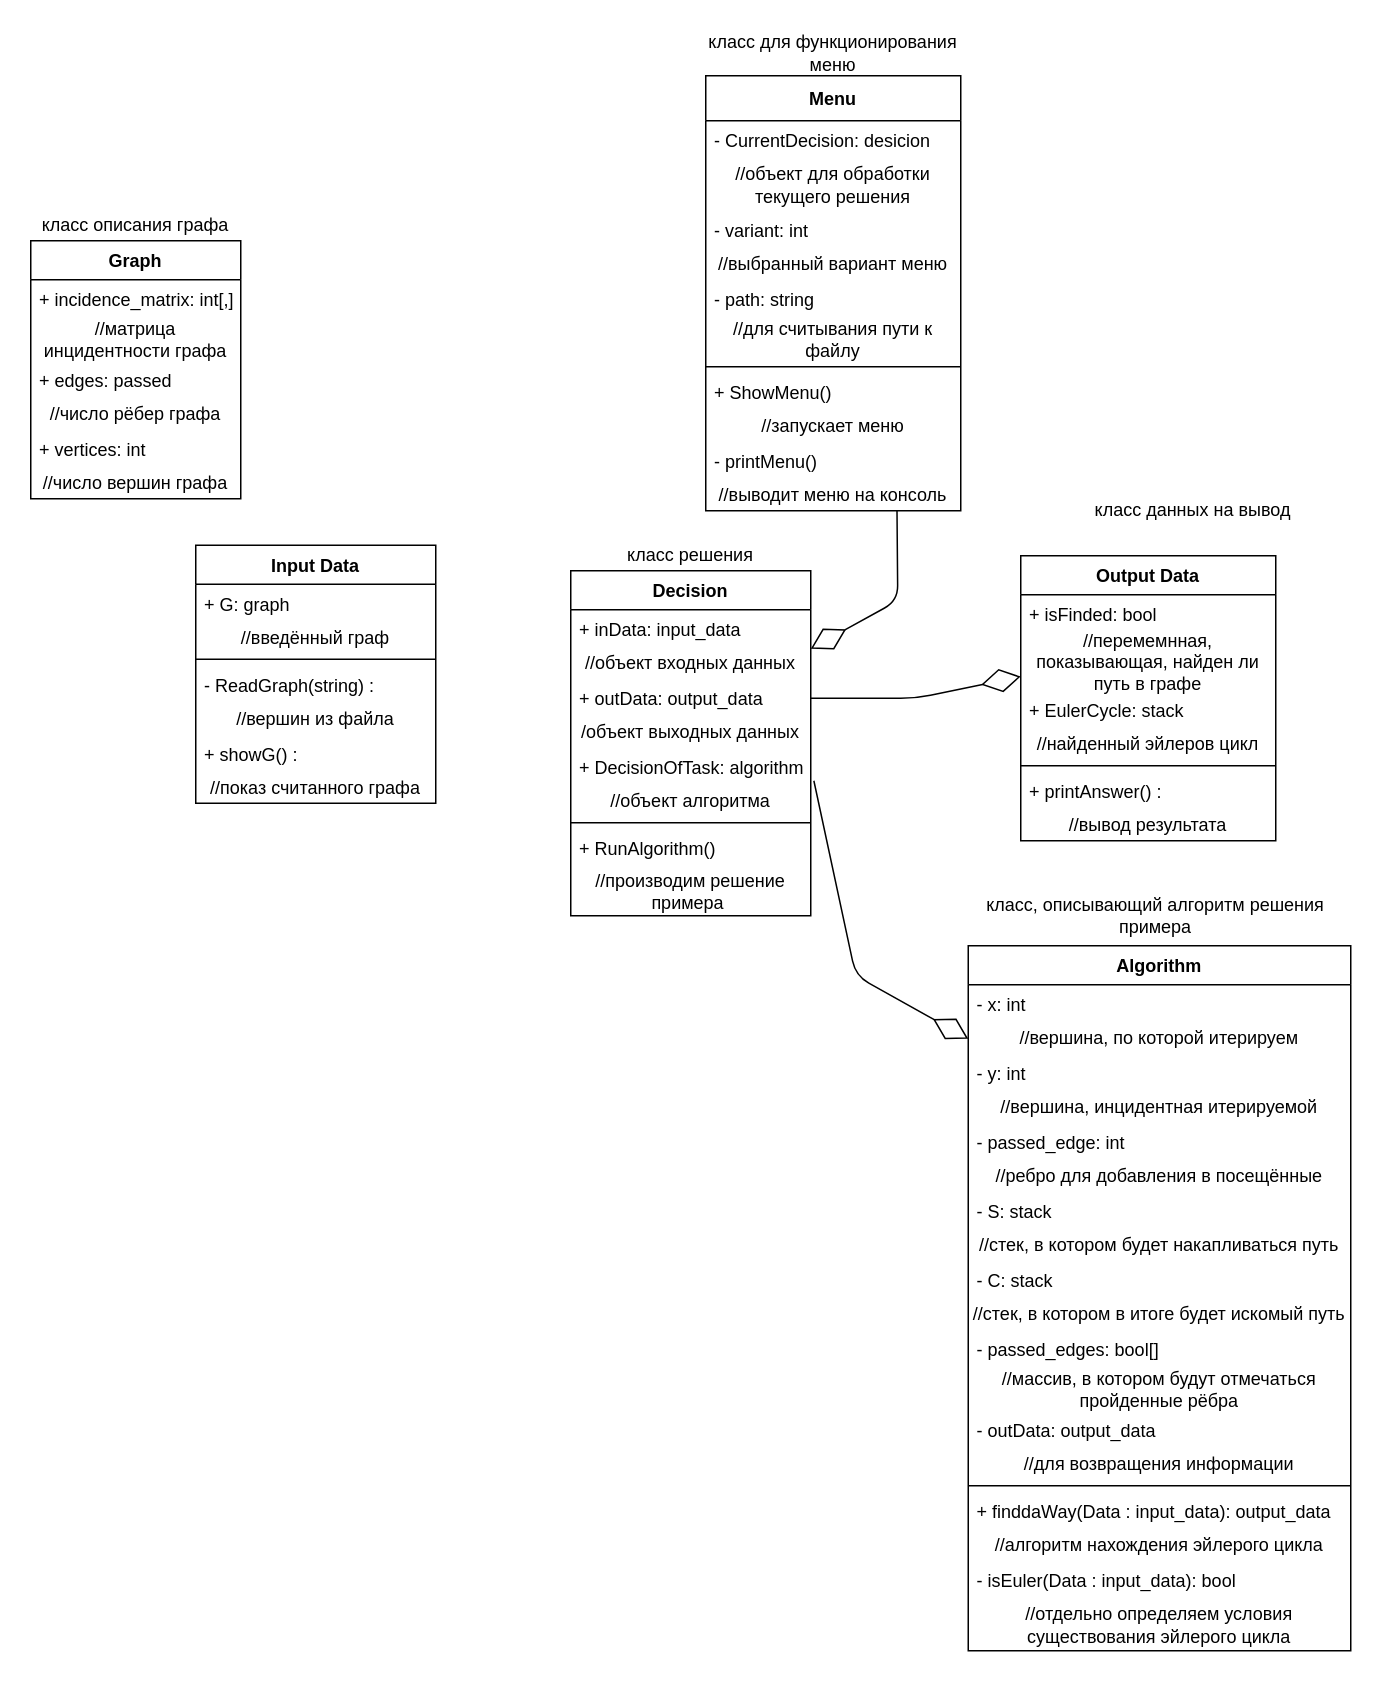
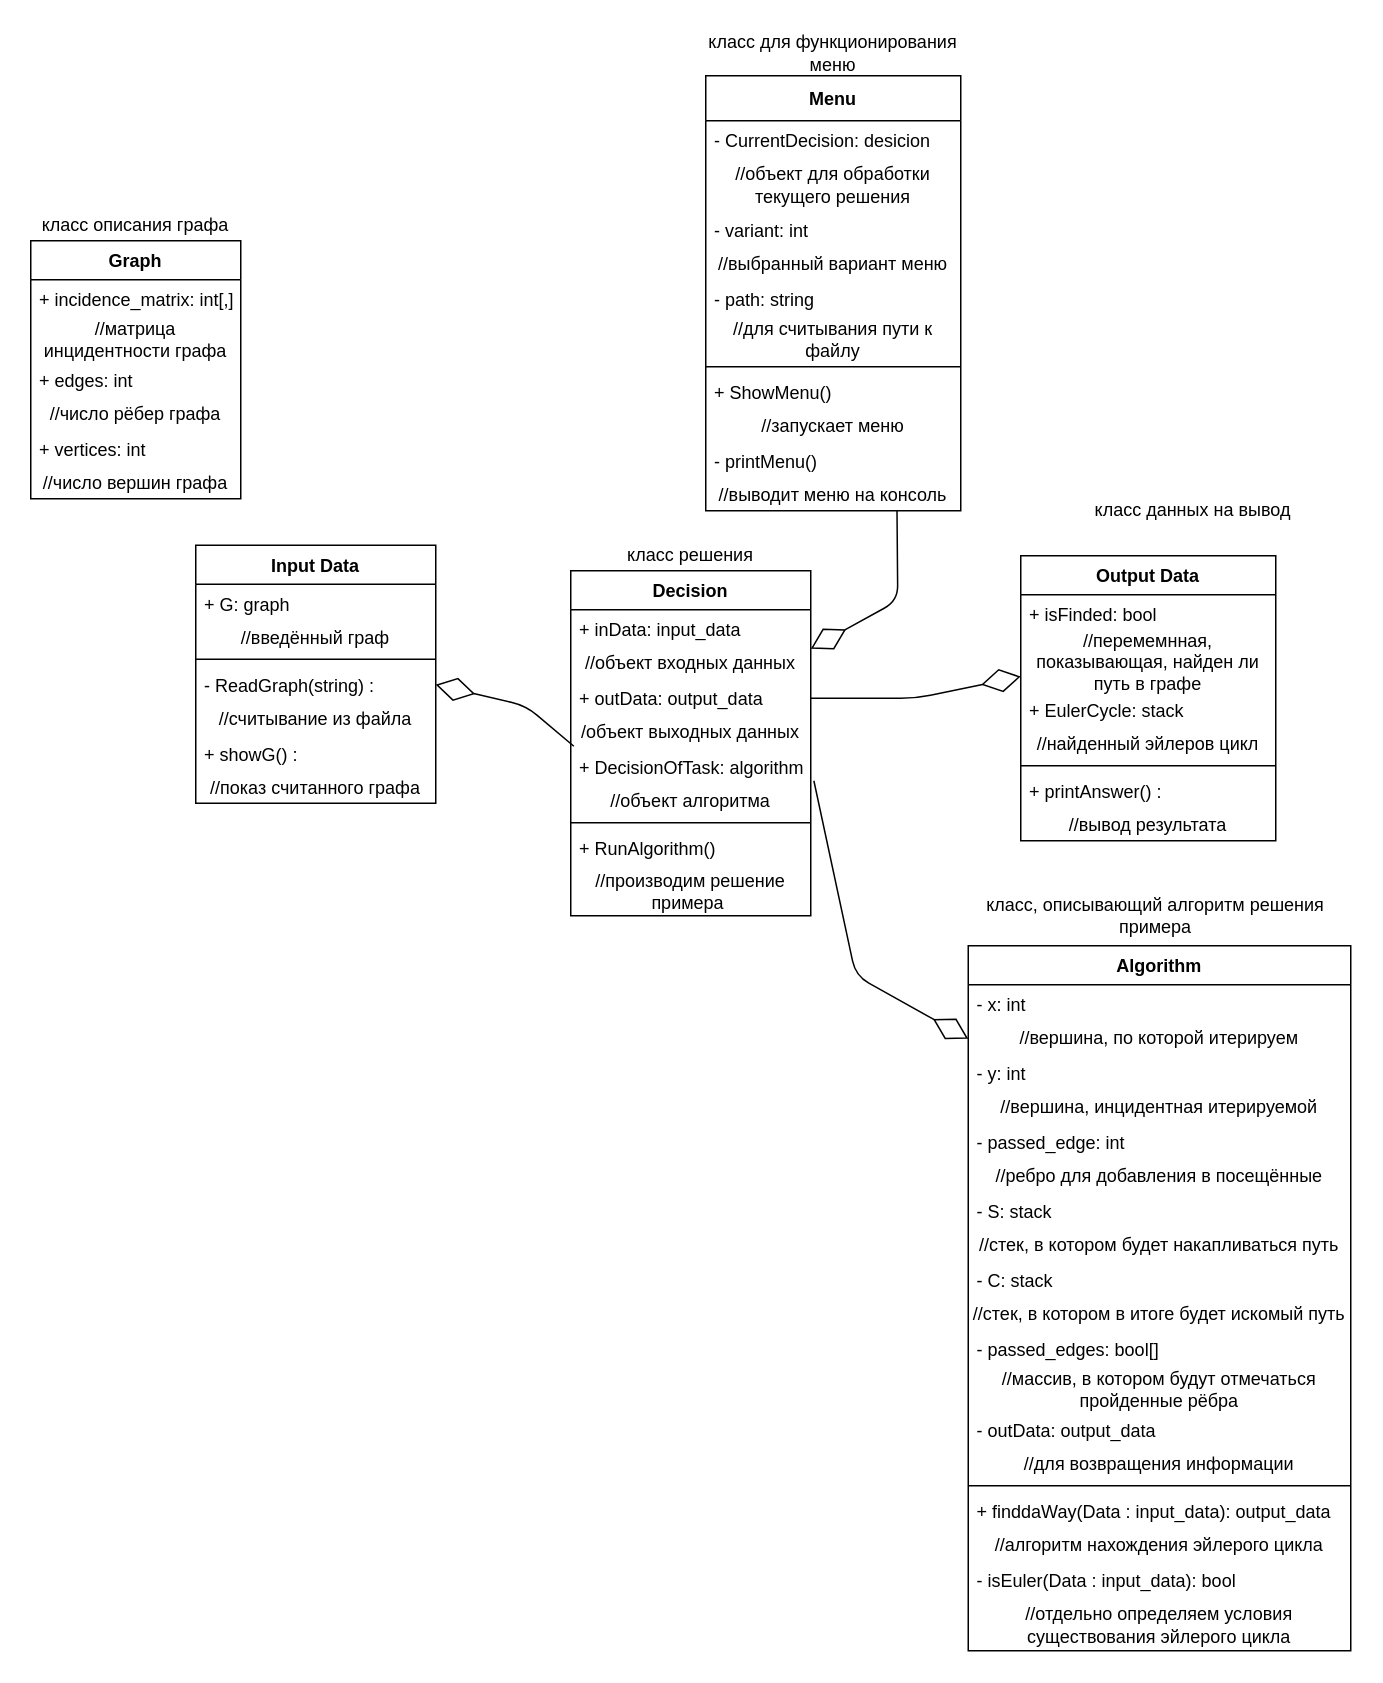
node "+ edges: passed": label "+ edges: passed" -> "+ edges: int"
edge "+ DecisionOfTask: algorithm" -> "- ReadGraph(string) :": added
node "//вершин из файла": label "//вершин из файла" -> "//считывание из файла"
